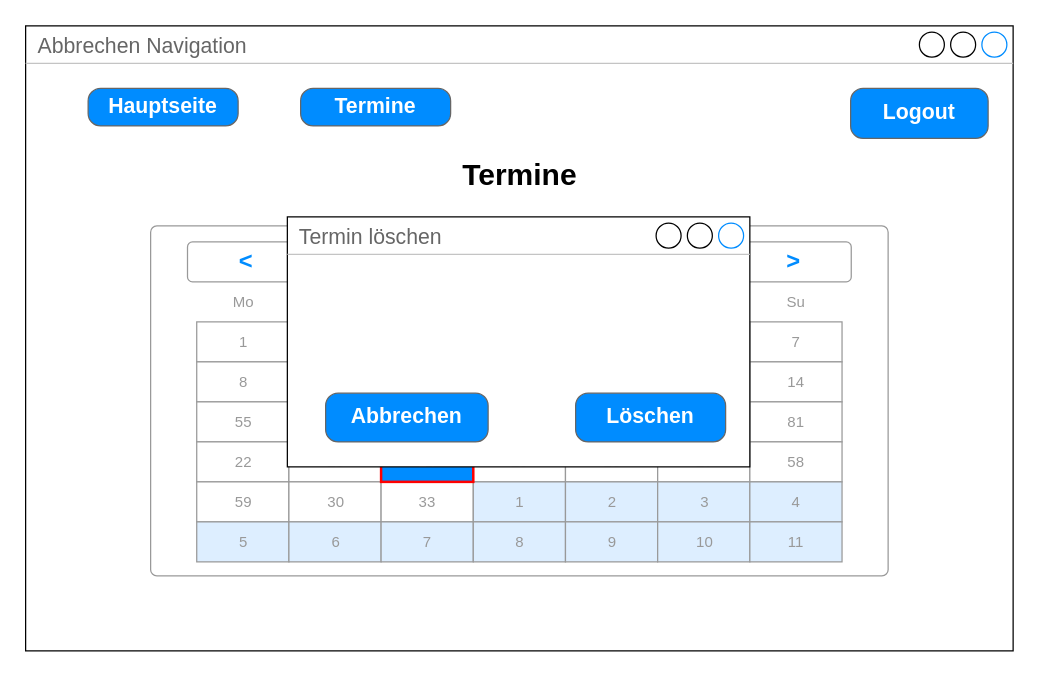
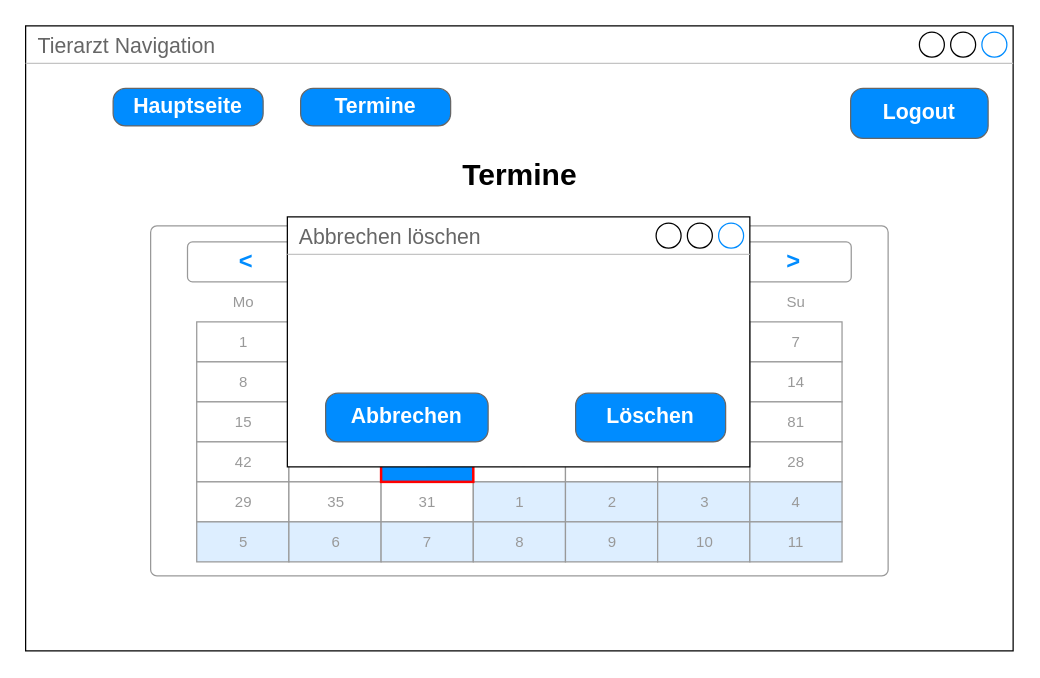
node "Abbrechen Navigation": label "Abbrechen Navigation" -> "Tierarzt Navigation"
node "Hauptseite": moved (163, 107) -> (188, 107)
node "Termin löschen": label "Termin löschen" -> "Abbrechen löschen"
node "55": label "55" -> "15"
node "22": label "22" -> "42"
node "58": label "58" -> "28"
node "59": label "59" -> "29"
node "30": label "30" -> "35"
node "33": label "33" -> "31"
